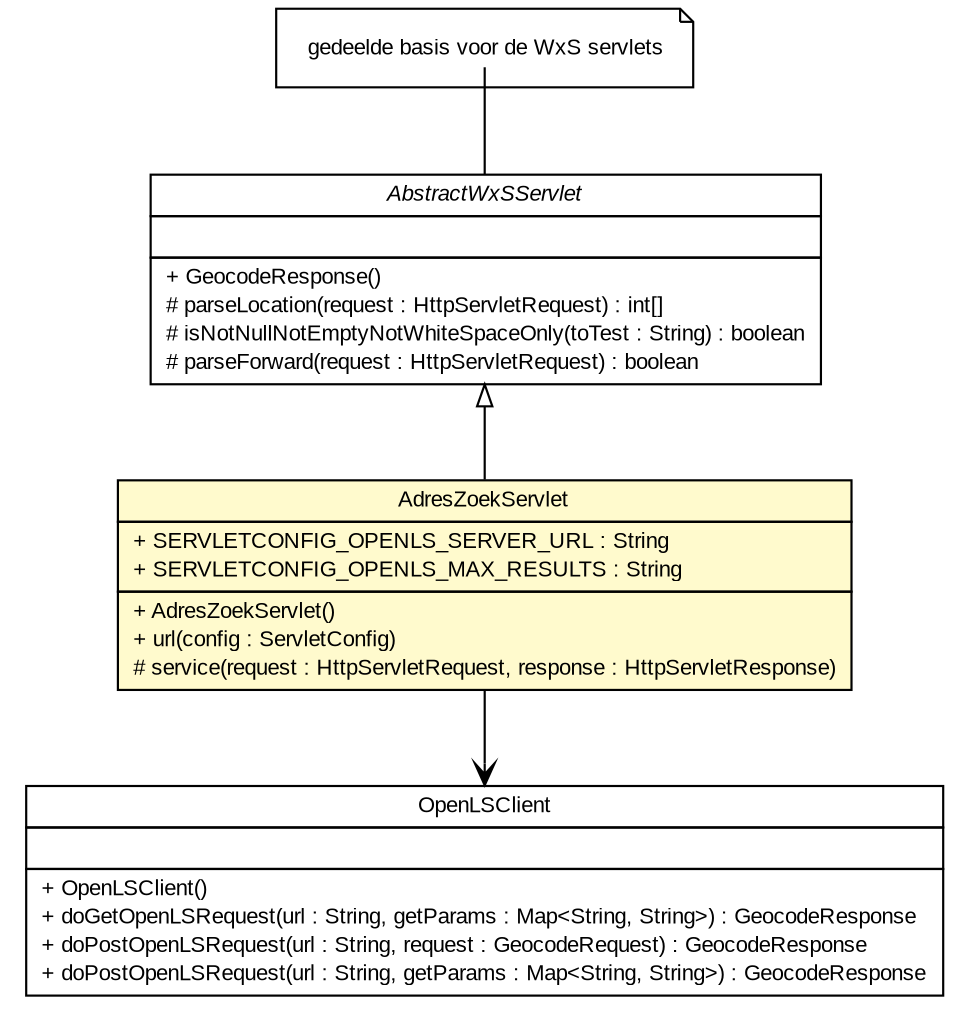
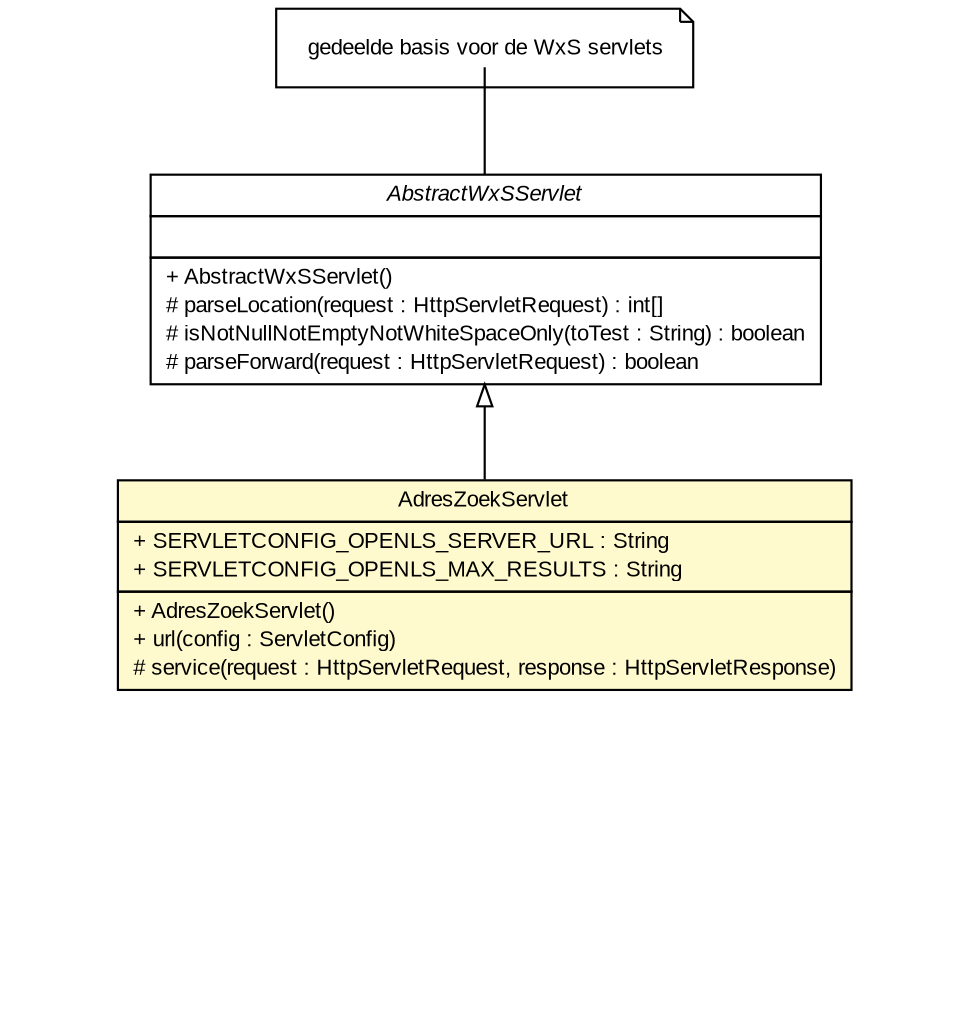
node "AbstractWxSServlet": text "+ GeocodeResponse()" -> "+ AbstractWxSServlet()"
node "OpenLSClient": removed
